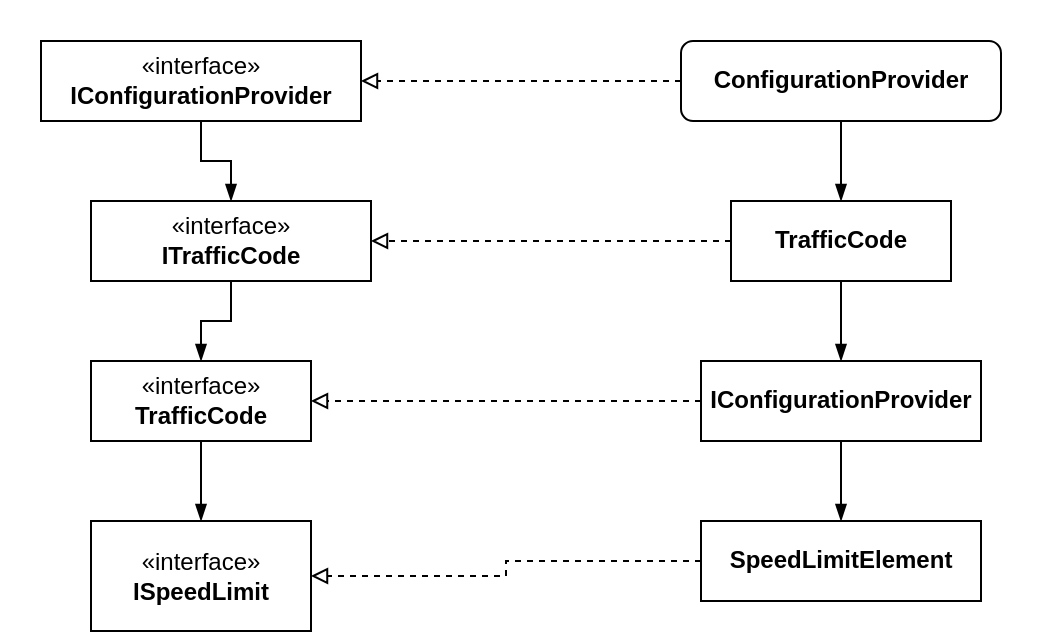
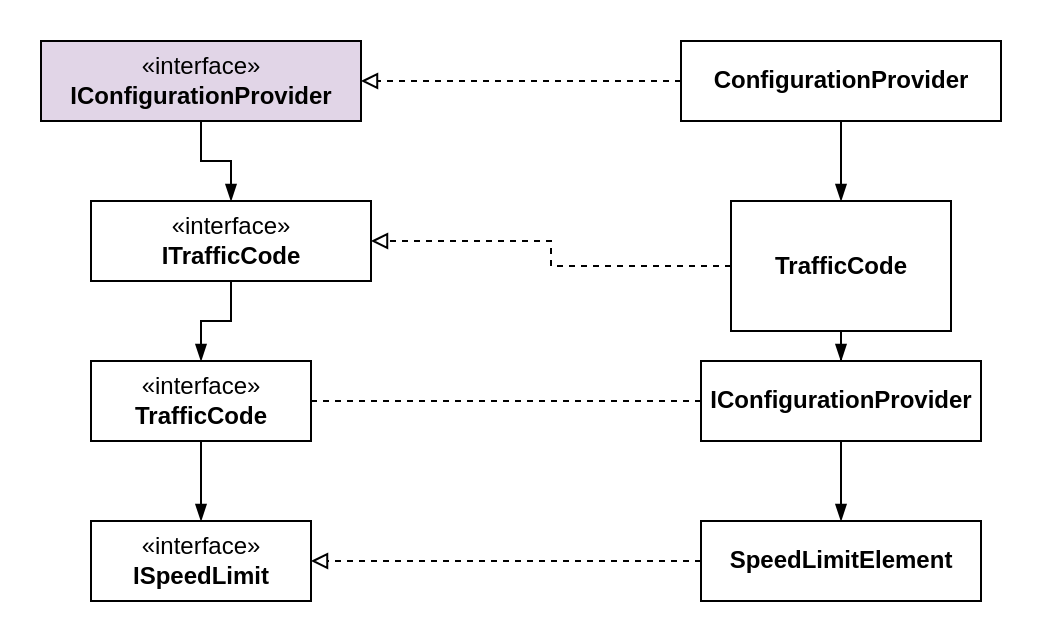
node "«interface» IConfigurationProvider": fillcolor #ffffff -> #e1d5e7
node "ConfigurationProvider": shape rounded rectangle -> rectangle
node "TrafficCode": size 220x80 -> 220x130
edge "IConfigurationProvider" -> "«interface» TrafficCode": arrowhead block -> none
node "«interface» ISpeedLimit": size 220x110 -> 220x80
